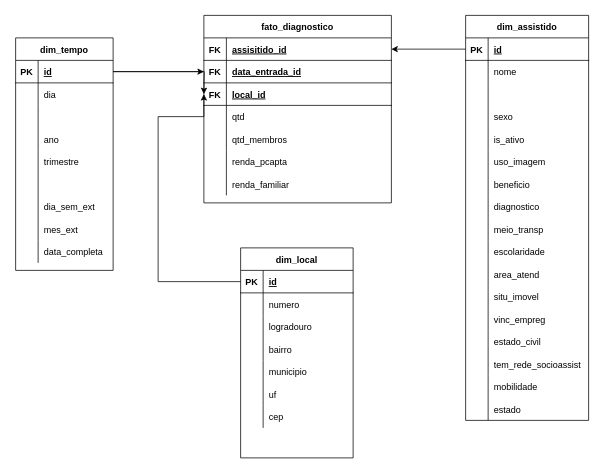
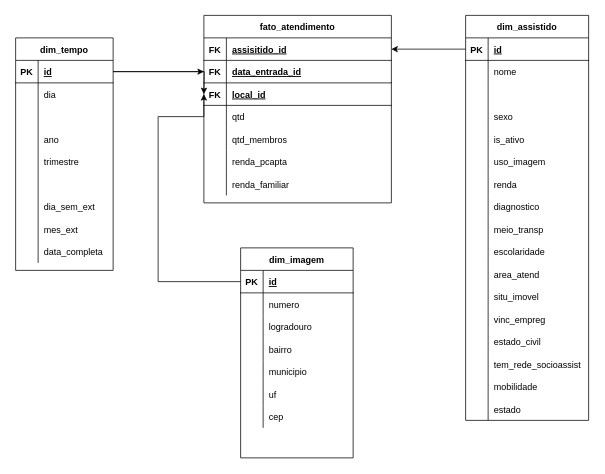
node "fato_diagnostico": label "fato_diagnostico" -> "fato_atendimento"
node "beneficio": label "beneficio" -> "renda"
node "dim_local": label "dim_local" -> "dim_imagem"
